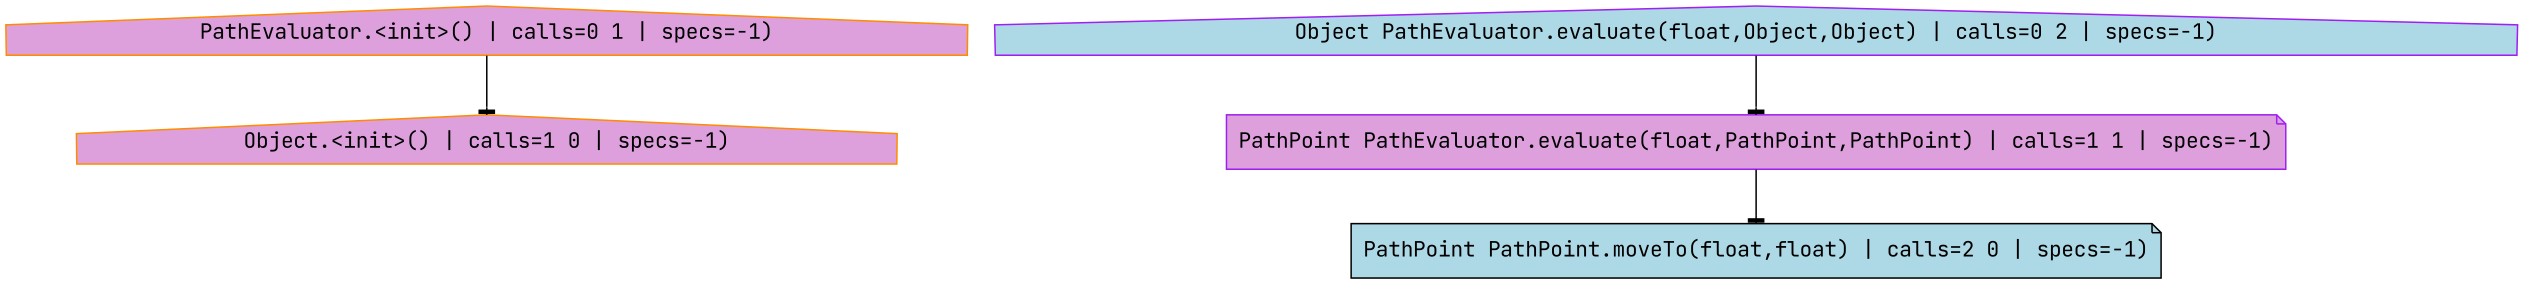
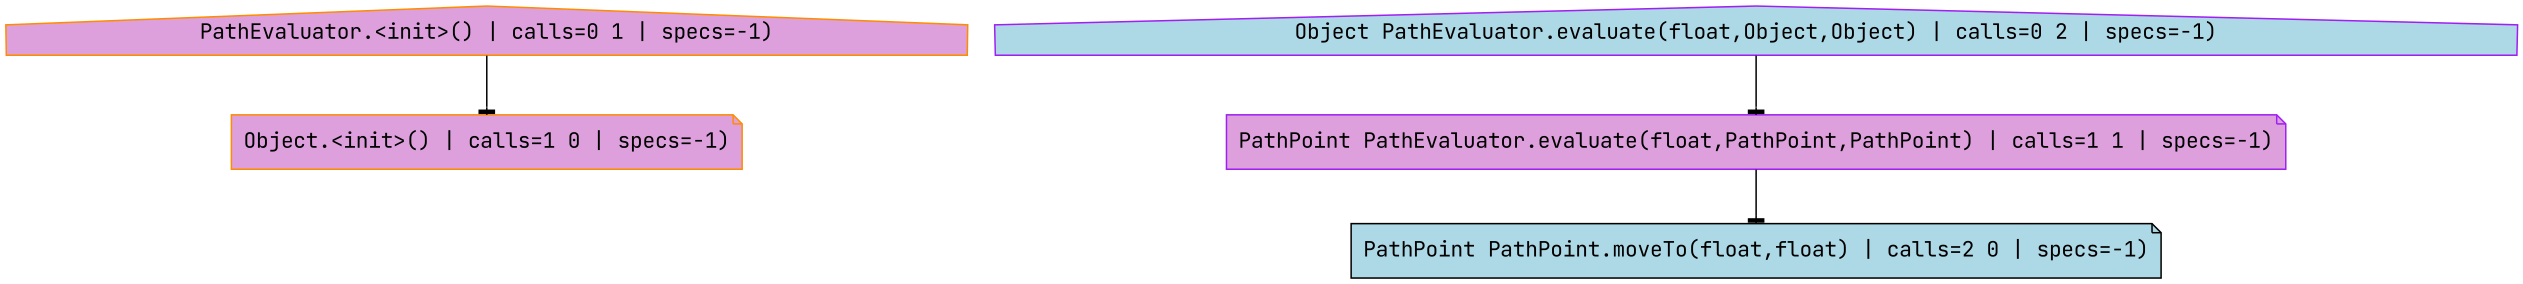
node "Object.<init>() | calls=1 0 | specs=-1)": shape house -> note
